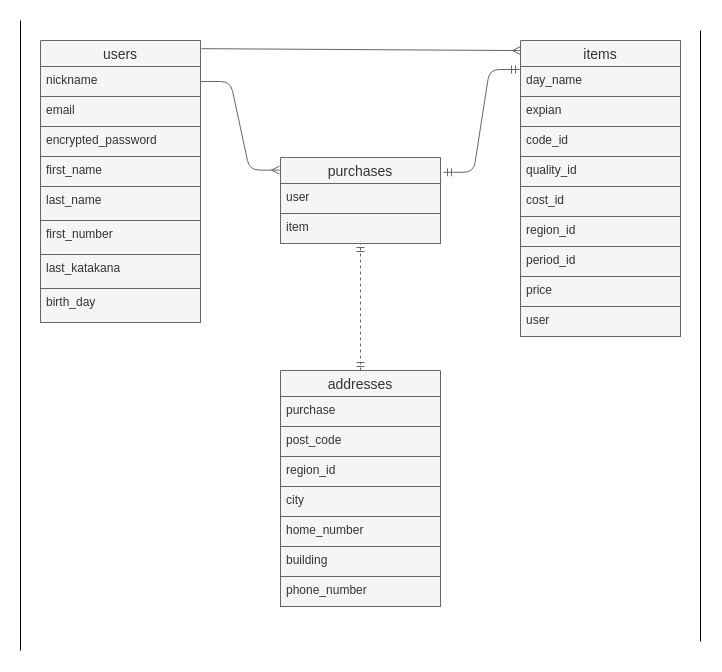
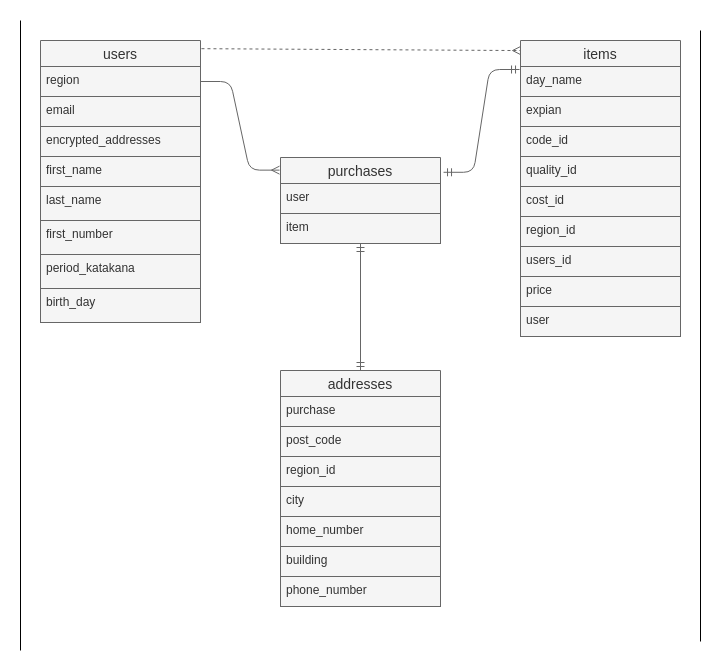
edge "users" -> "items": style solid -> dashed
node "nickname": label "nickname" -> "region"
node "encrypted_password": label "encrypted_password" -> "encrypted_addresses"
node "period_id": label "period_id" -> "users_id"
node "last_katakana": label "last_katakana" -> "period_katakana"
edge "purchases" -- "addresses": style dashed -> solid
